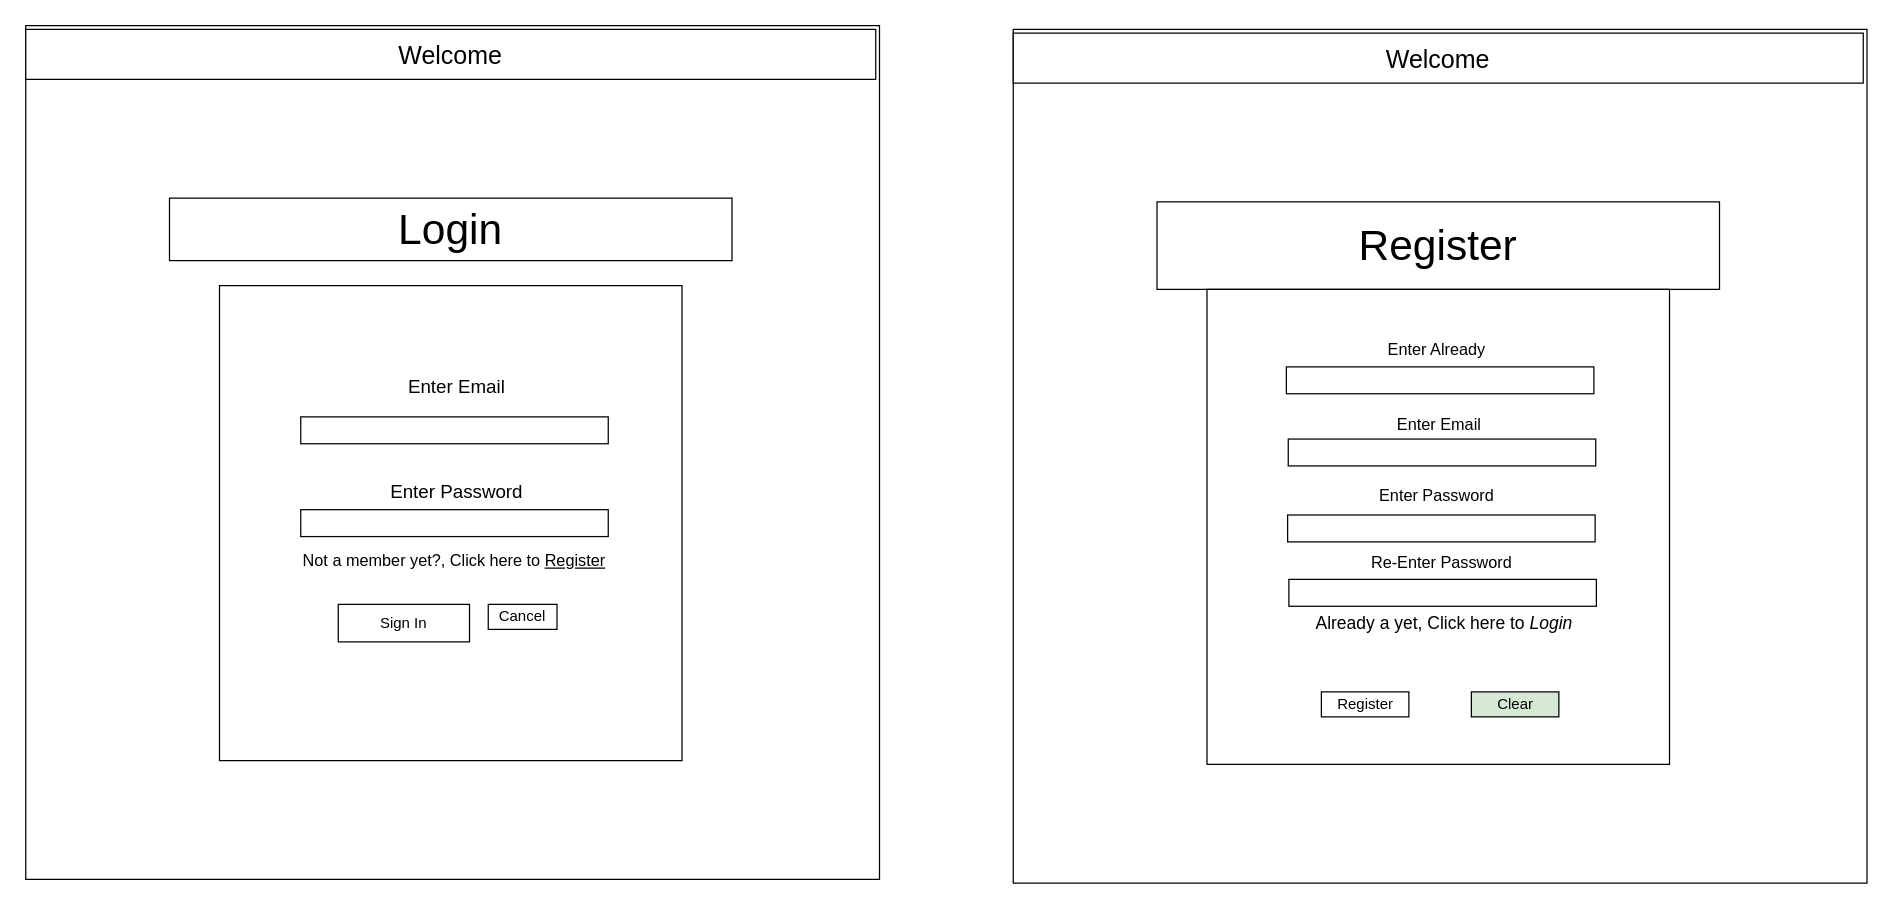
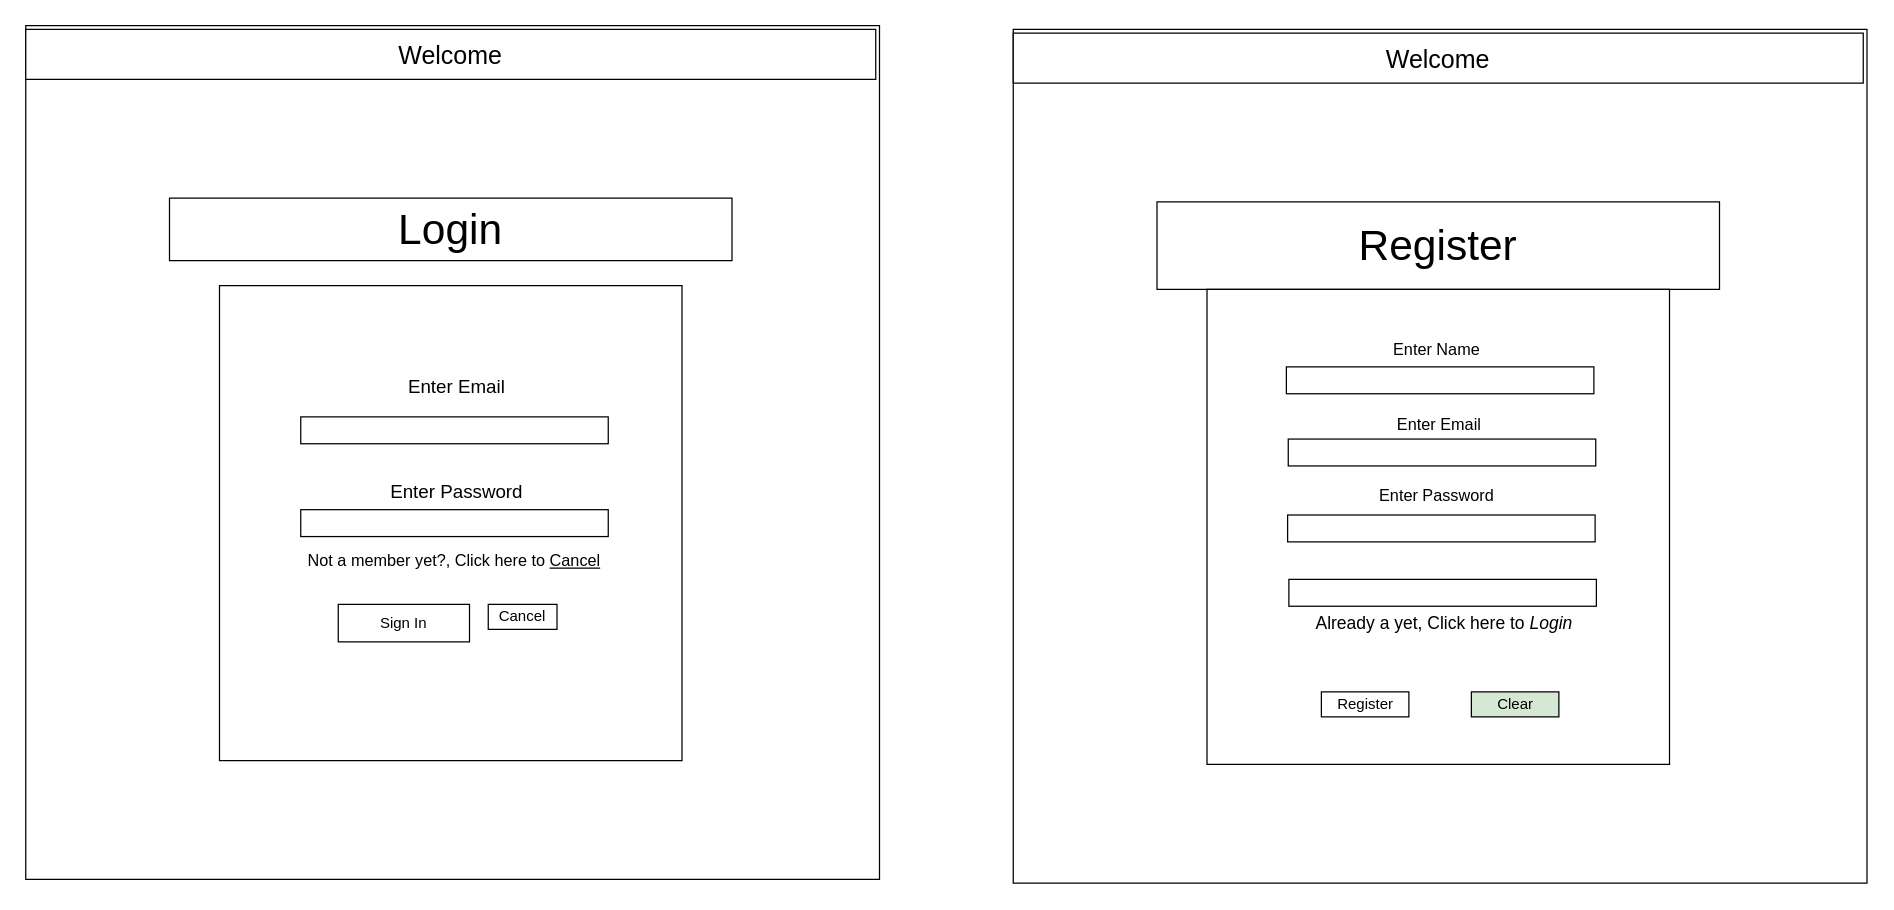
node "Enter Already": label "Enter Already" -> "Enter Name"
node "Not a member yet?, Click here to Register": label "Not a member yet?, Click here to Register" -> "Not a member yet?, Click here to Cancel"
node "Re-Enter Password": removed
